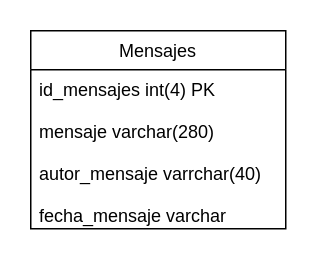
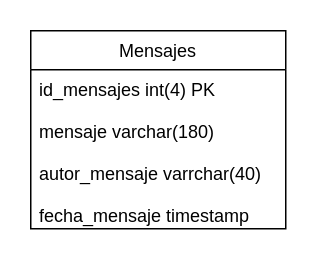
node "mensaje varchar(280)": label "mensaje varchar(280)" -> "mensaje varchar(180)"
node "fecha_mensaje varchar": label "fecha_mensaje varchar" -> "fecha_mensaje timestamp"
